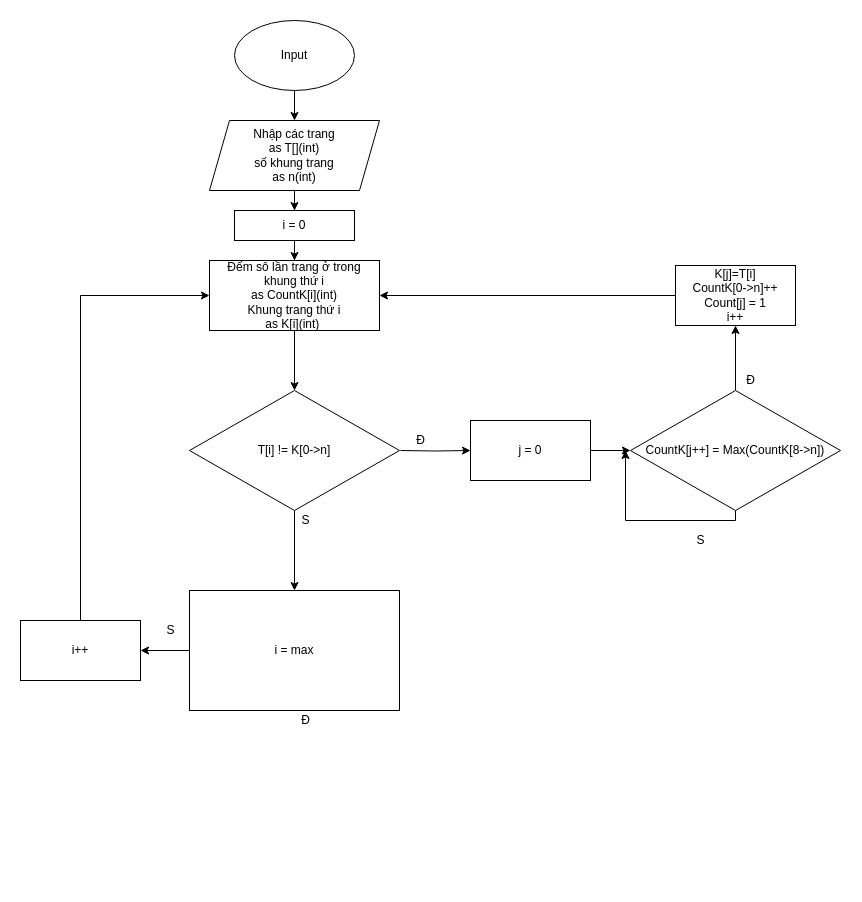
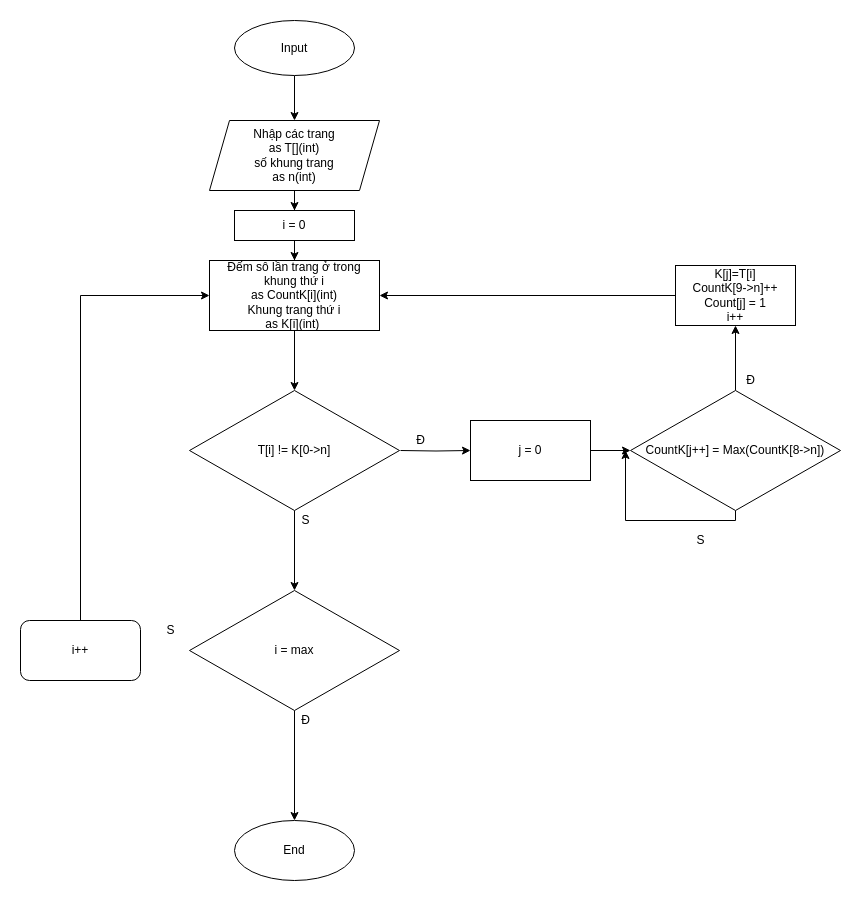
node "Input": size 120x70 -> 120x55
node "K[j]=T[i] CountK[0->n]++ Count[j] = 1 i++": label "K[j]=T[i] CountK[0->n]++ Count[j] = 1 i++" -> "K[j]=T[i] CountK[9->n]++ Count[j] = 1 i++"
node "i++": shape rectangle -> rounded rectangle
edge "i = max" -> "i++": removed
node "i = max": shape rectangle -> diamond
edge "i = max" -> "End": added
node "End": added
